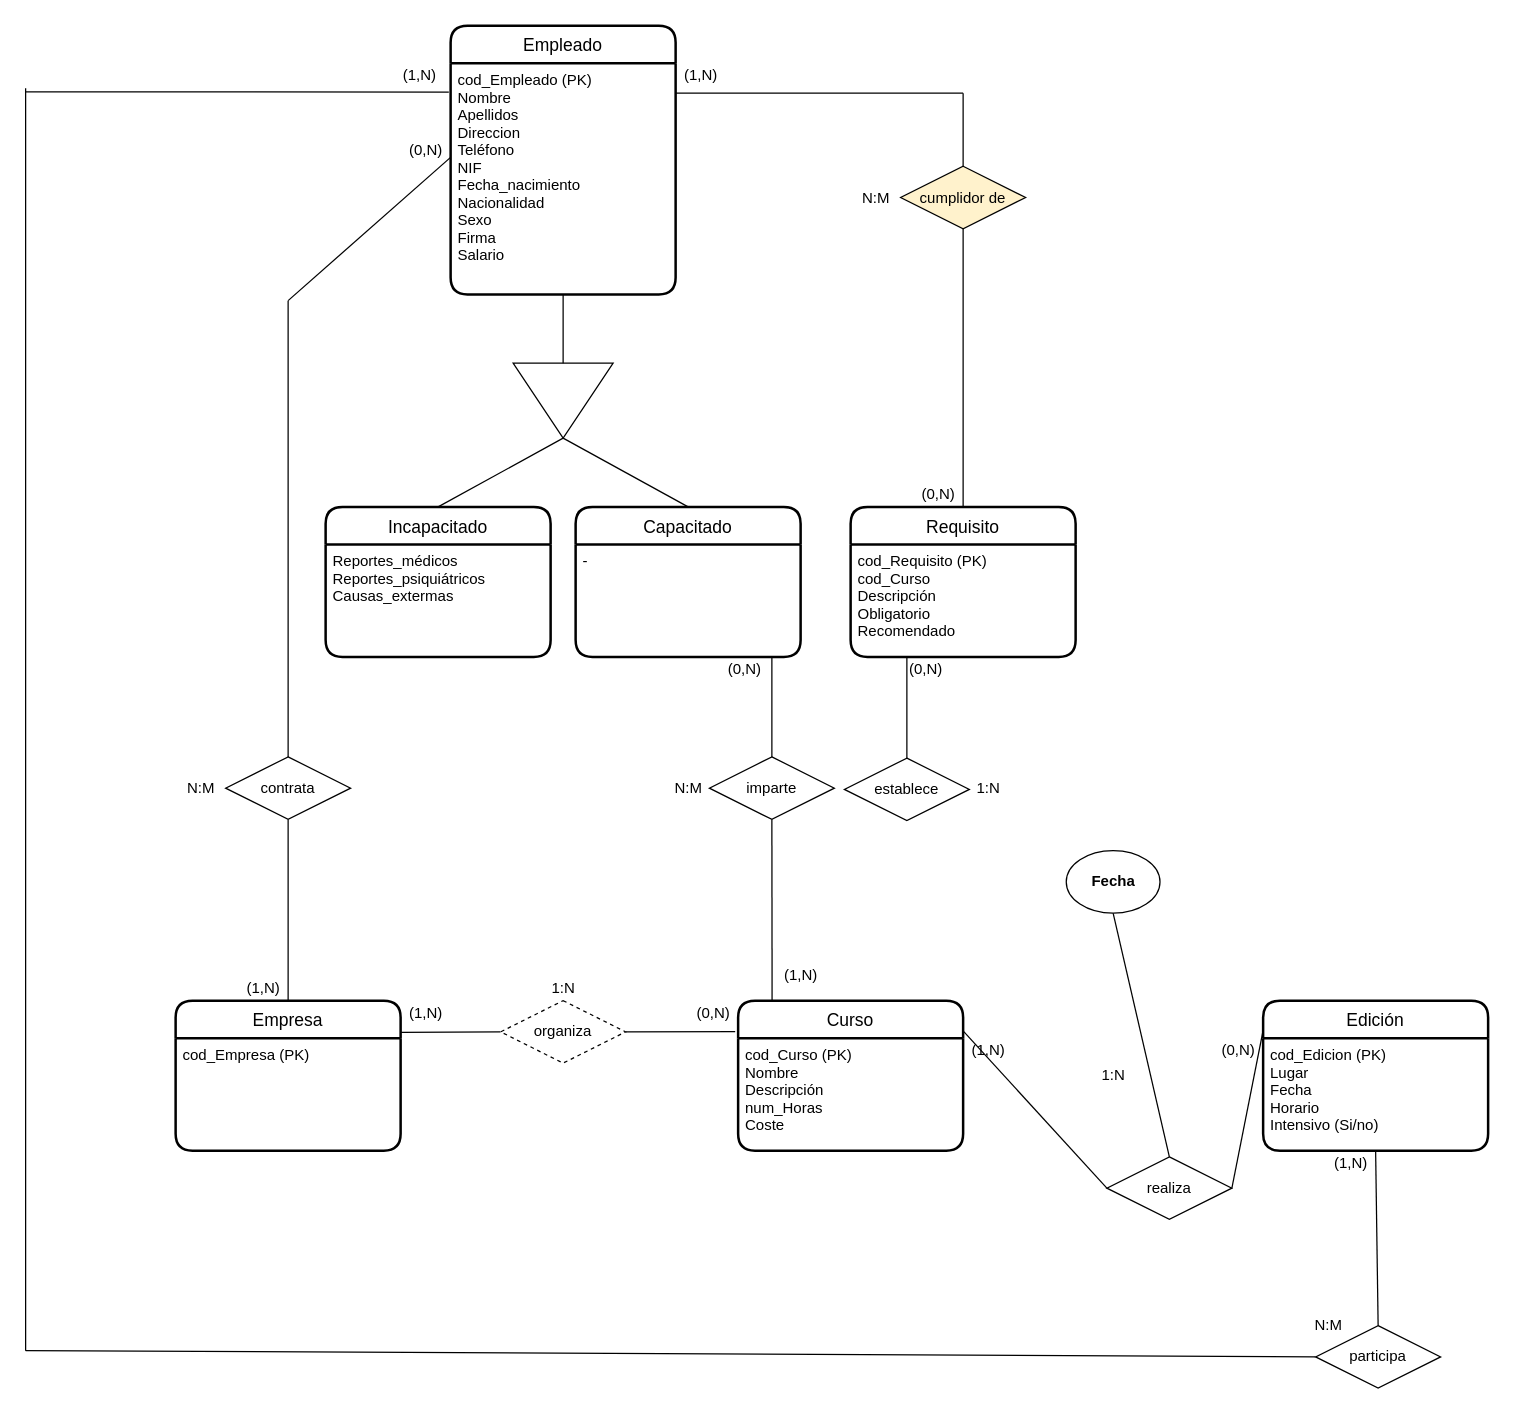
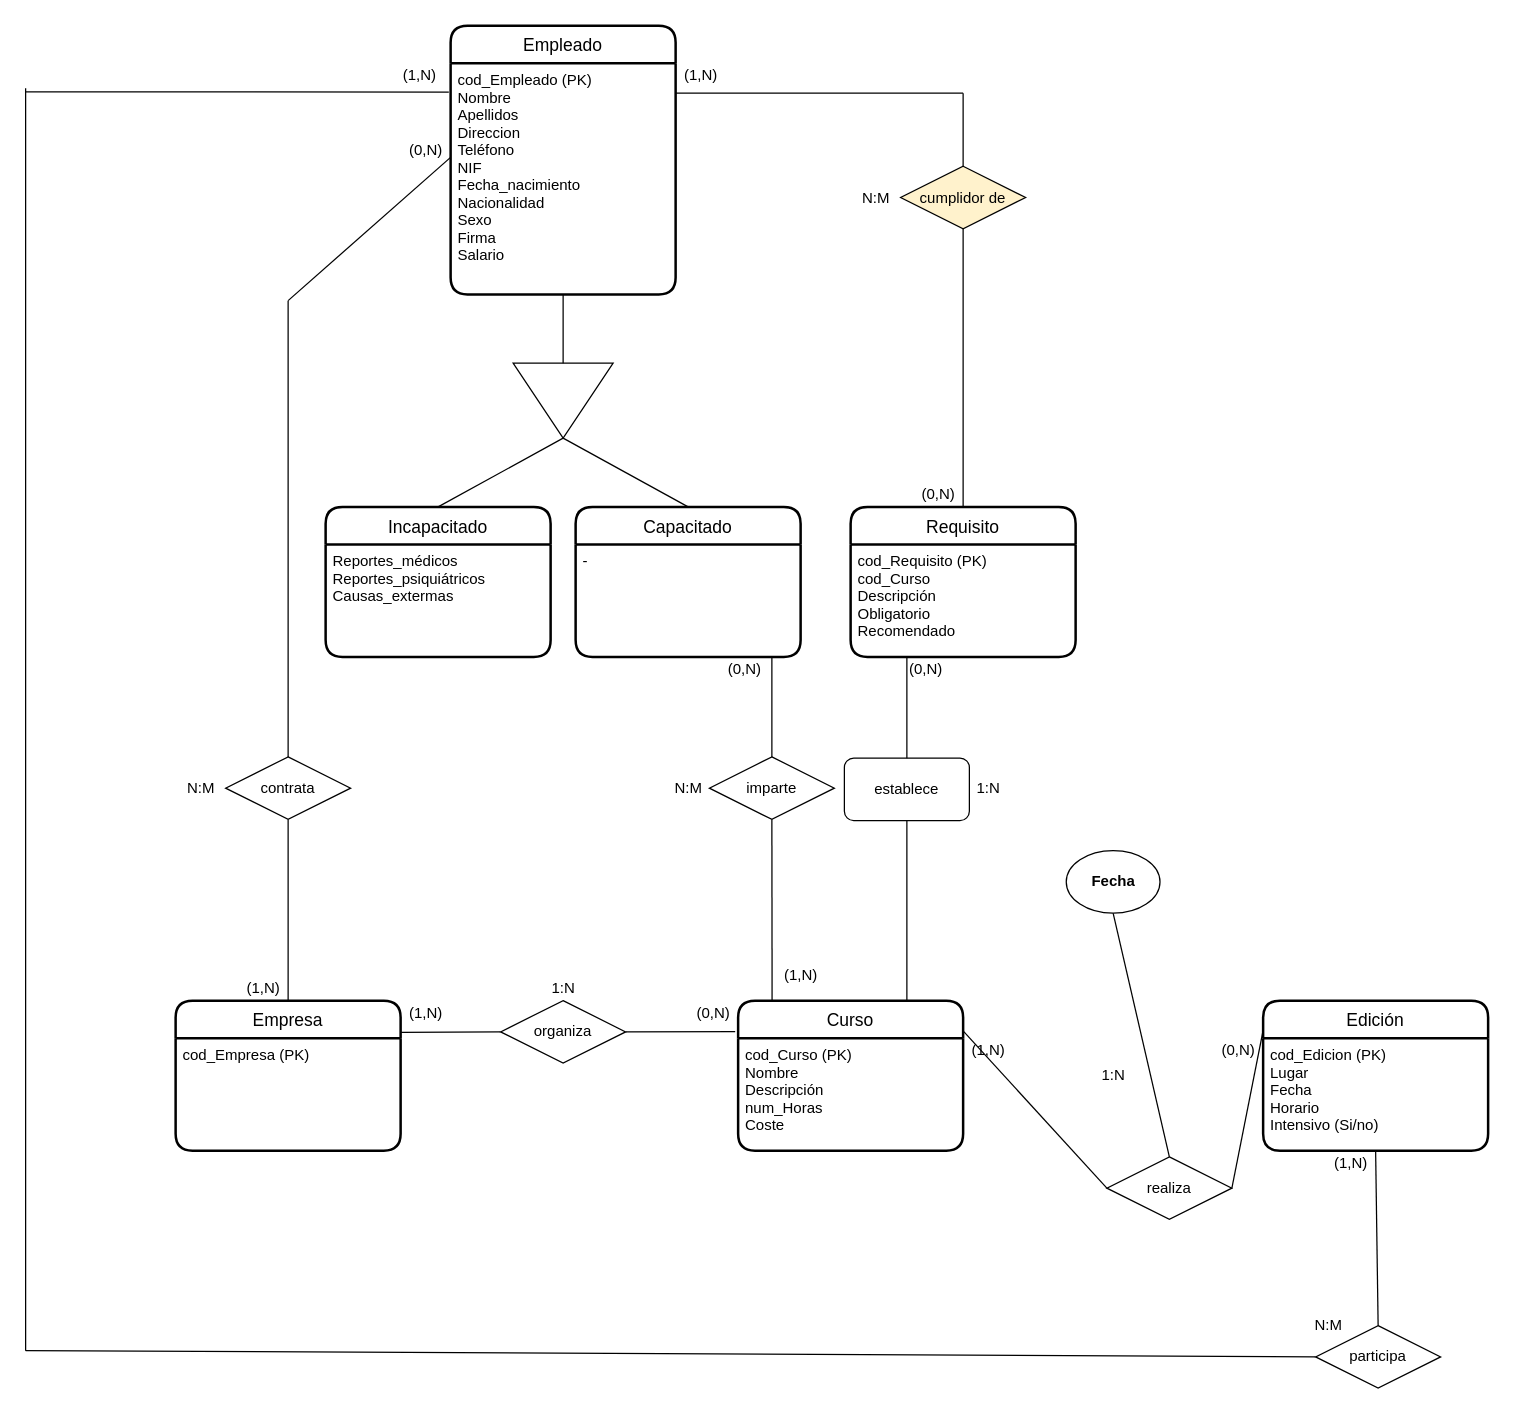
node "establece": shape diamond -> rounded rectangle
edge "establece" -- "Curso": added
node "organiza": style dashed -> solid
